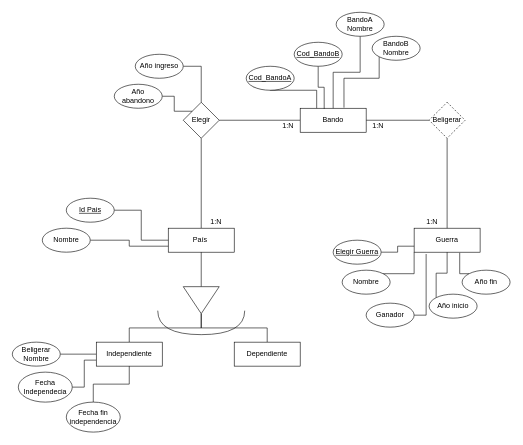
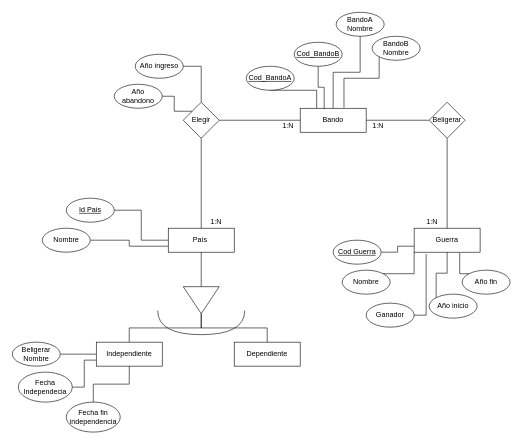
node "Beligerar": style dashed -> solid
node "Elegir Guerra": label "Elegir Guerra" -> "Cod Guerra"
